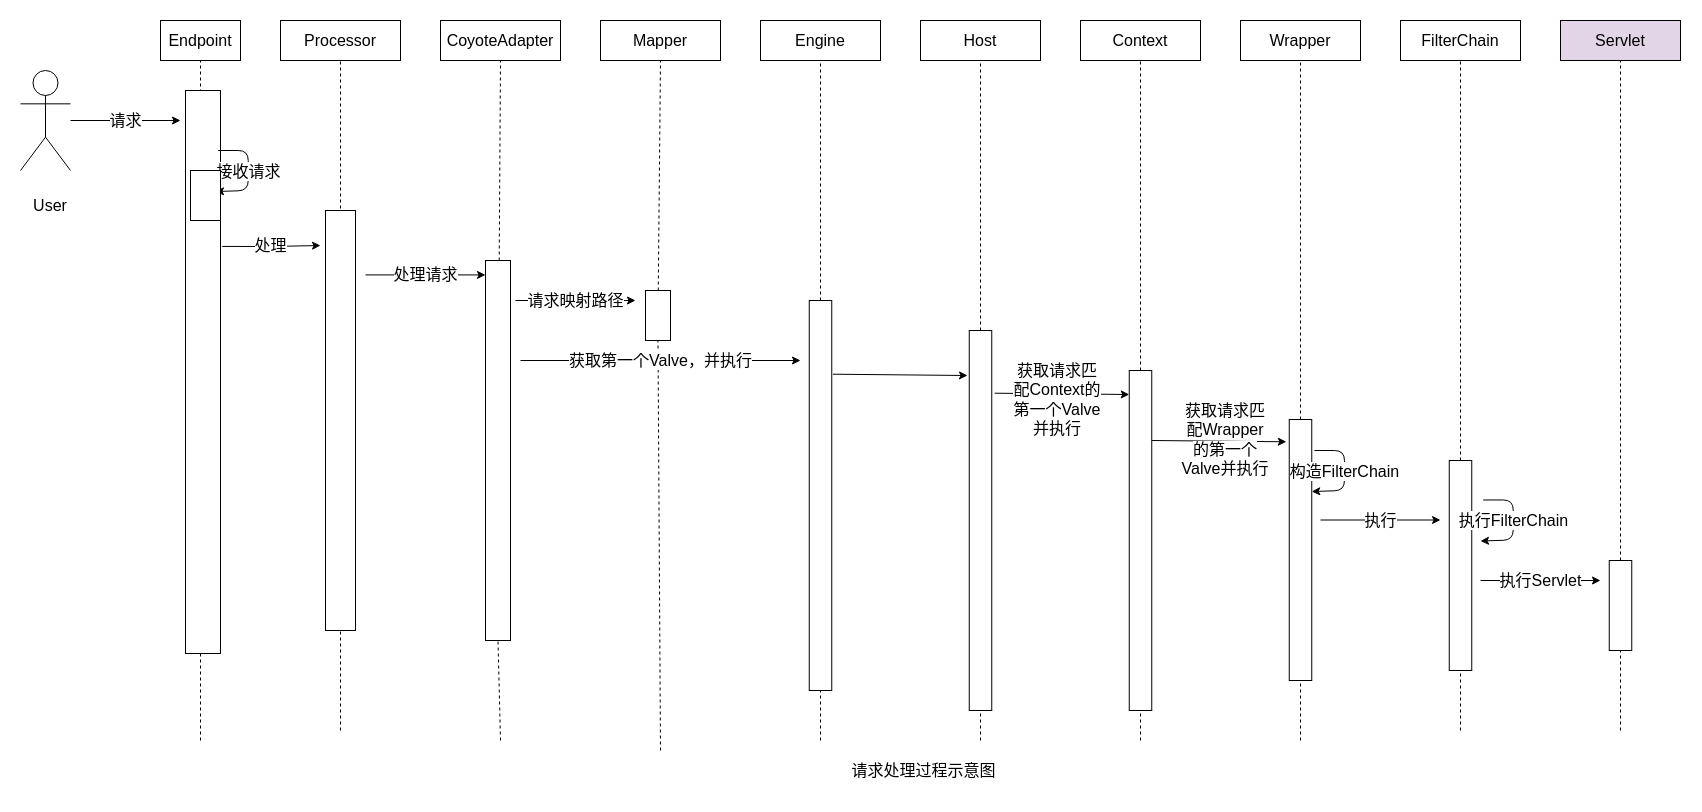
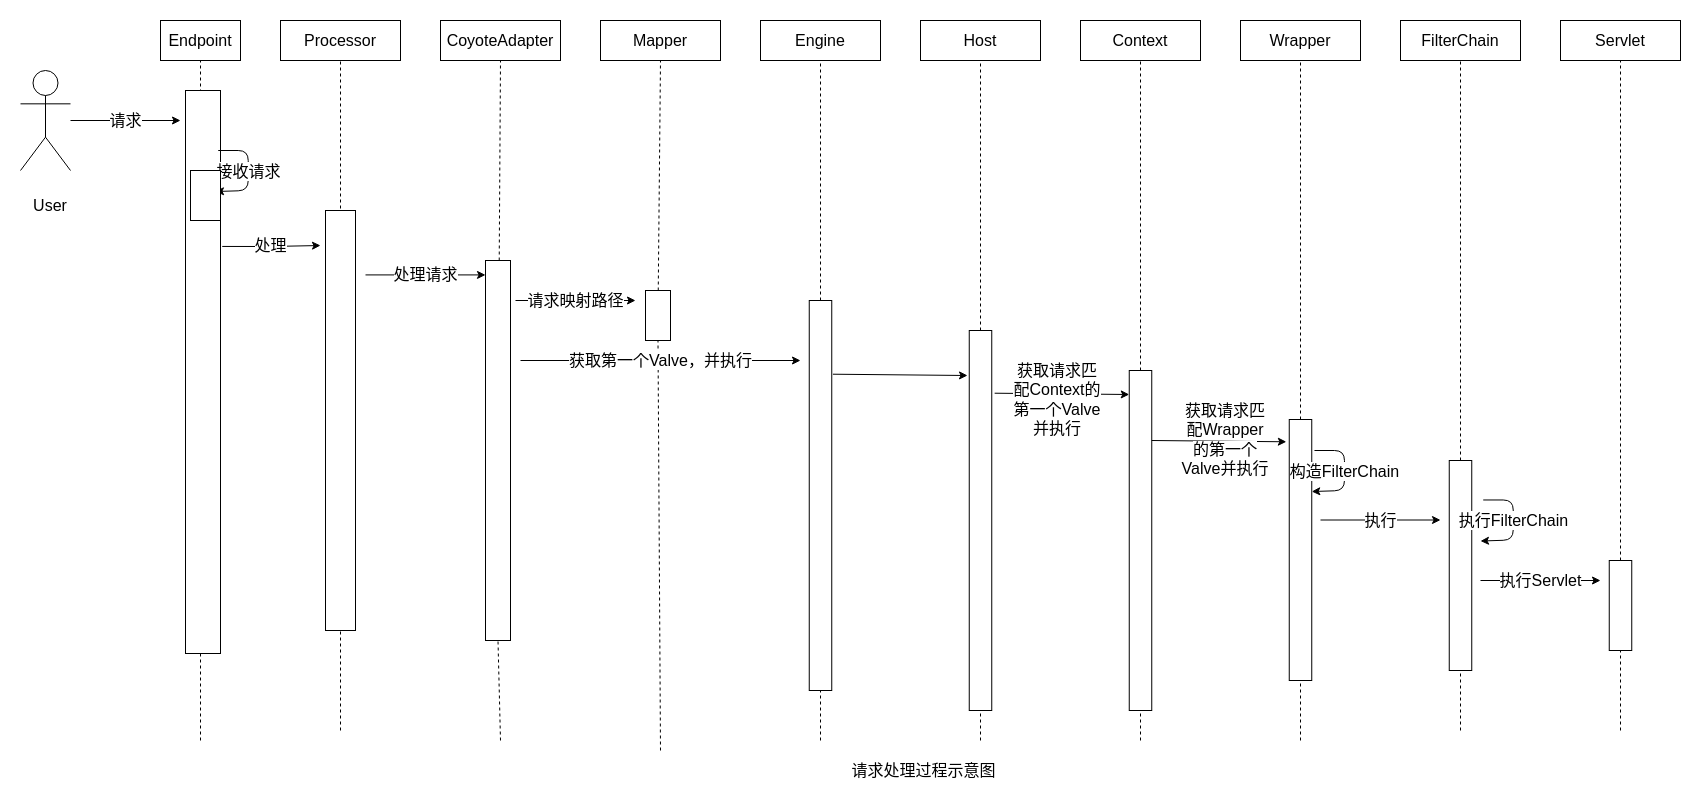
node "Servlet": fillcolor #e1d5e7 -> #ffffff
